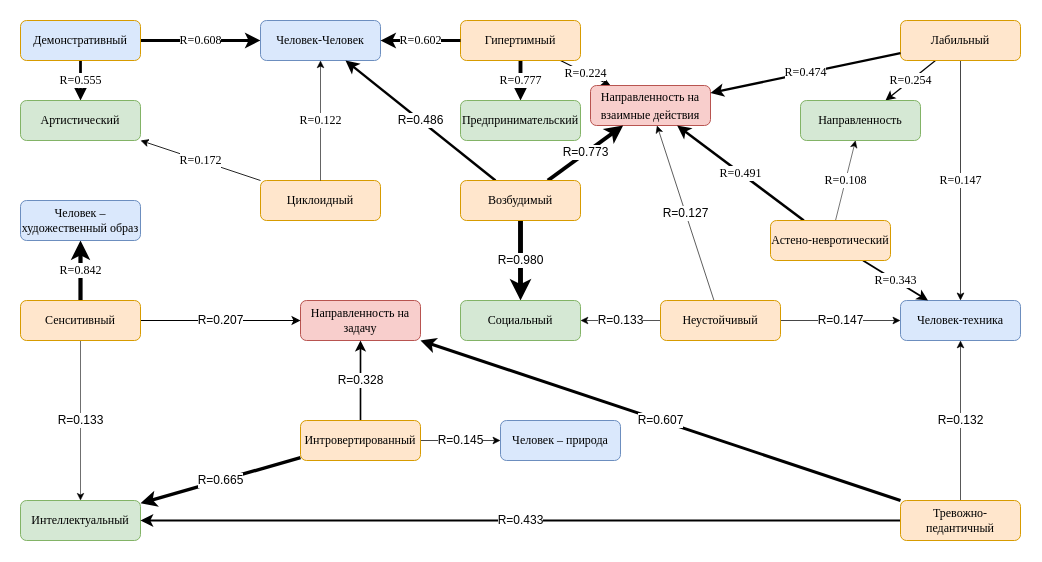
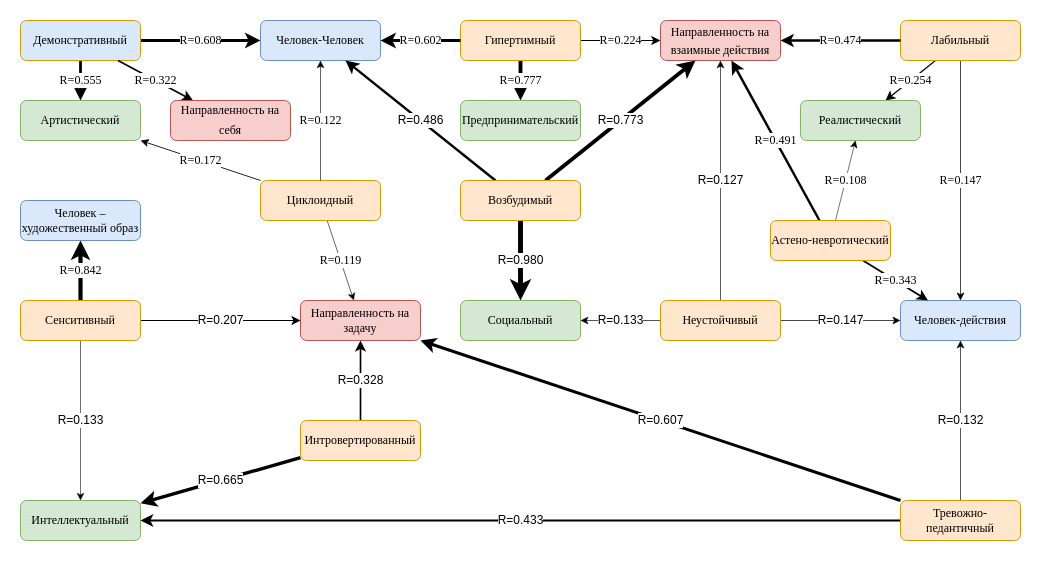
edge "Демонстративный" -> "Направленность на себя": added, label "R=0.322"
node "Направленность на взаимные действия": moved (651, 106) -> (721, 41)
node "Направленность на себя": added
node "Направленность": label "Направленность" -> "Реалистический"
edge "Циклоидный" -> "Направленность на задачу": added, label "R=0.119"
node "Человек-техника": label "Человек-техника" -> "Человек-действия"
edge "Интровертированный" -> "Человек – природа": removed, label "R=0.145"
node "Человек – природа": removed
